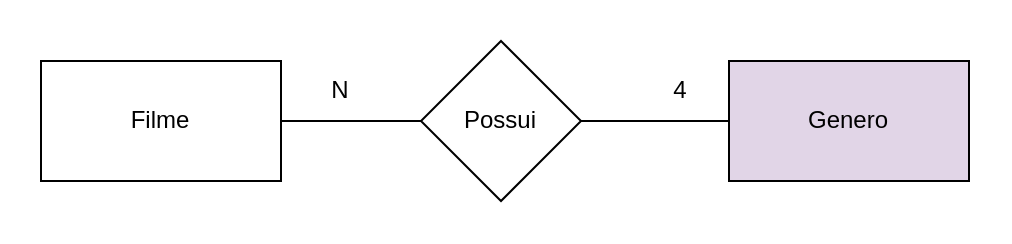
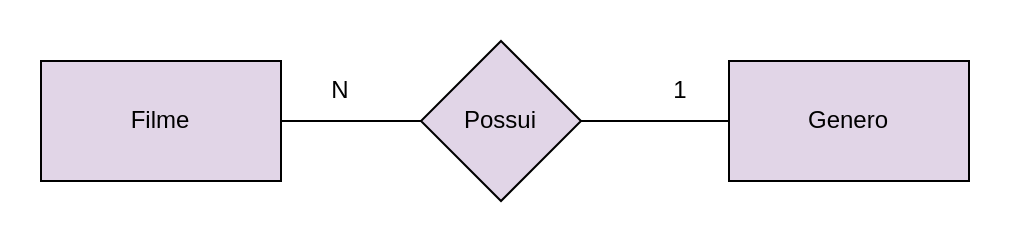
node "4": label "4" -> "1"
node "Filme": fillcolor #ffffff -> #e1d5e7
node "Possui": fillcolor #ffffff -> #e1d5e7
